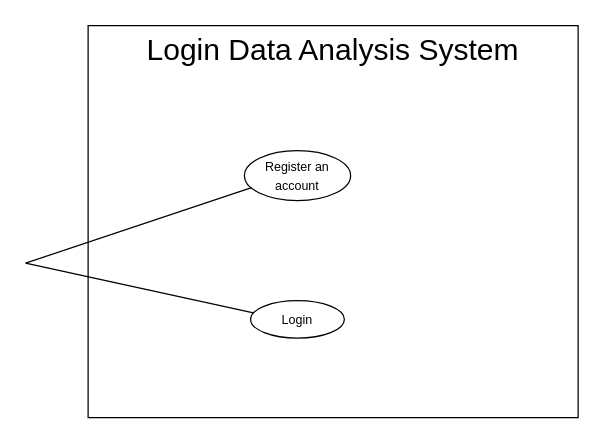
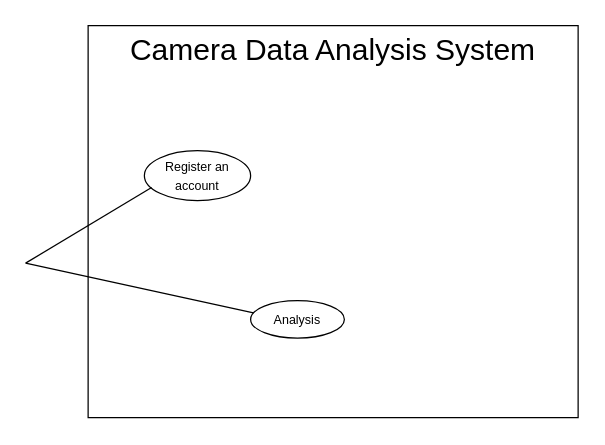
node "Login Data Analysis System": label "Login Data Analysis System" -> "Camera Data Analysis System"
node "Register an account": moved (298, 176) -> (198, 176)
node "Login": label "Login" -> "Analysis"
